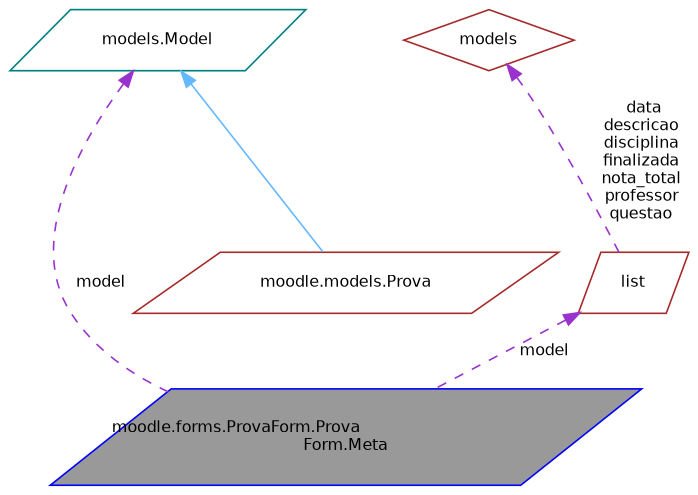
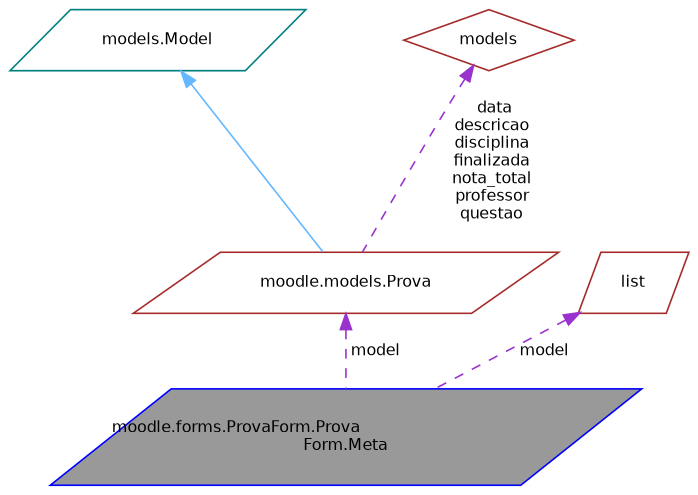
edge "list" -> "models": now "moodle.models.Prova" -> "models"
edge "moodle.forms.ProvaForm.Prova Form.Meta" -> "models.Model": now "moodle.forms.ProvaForm.Prova Form.Meta" -> "moodle.models.Prova"
